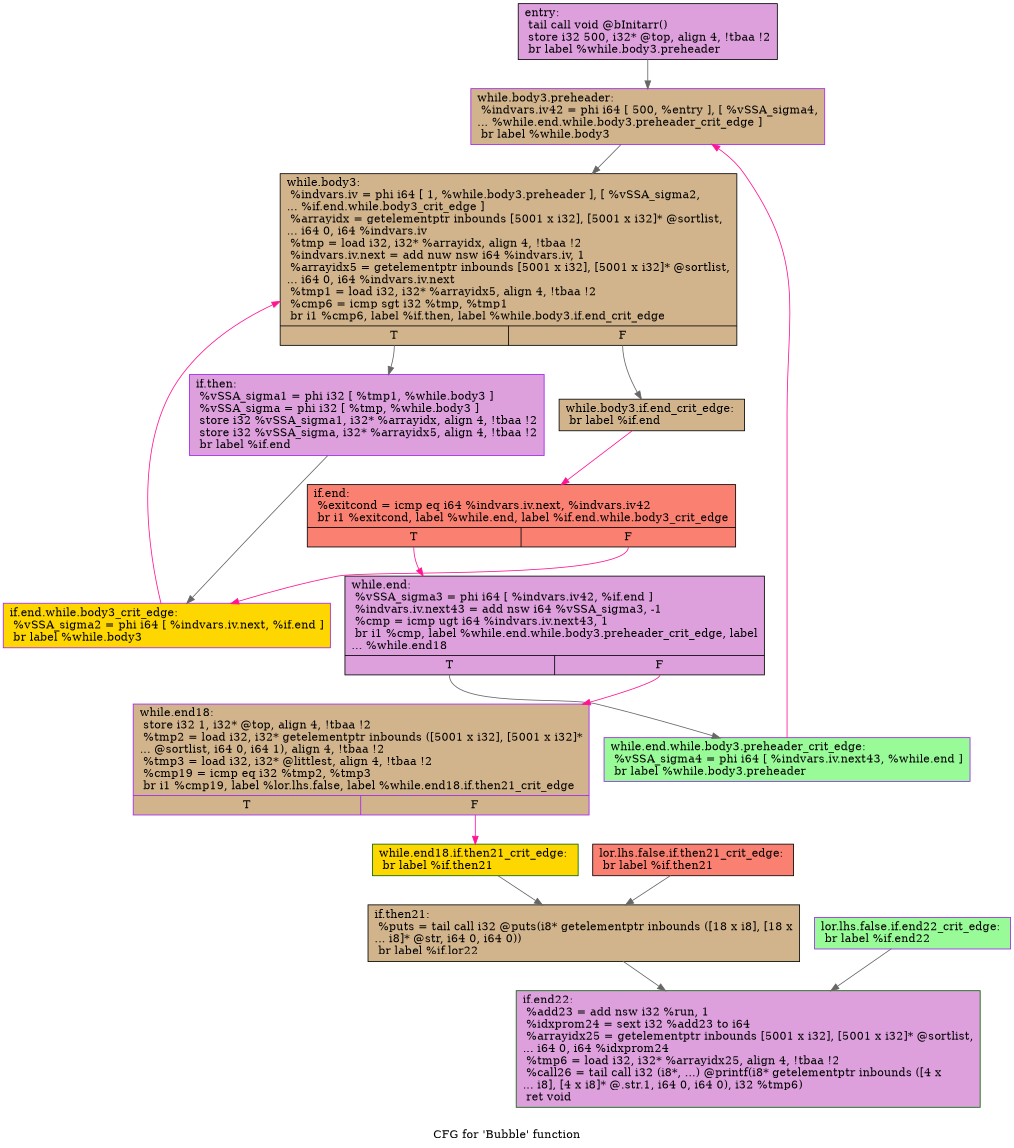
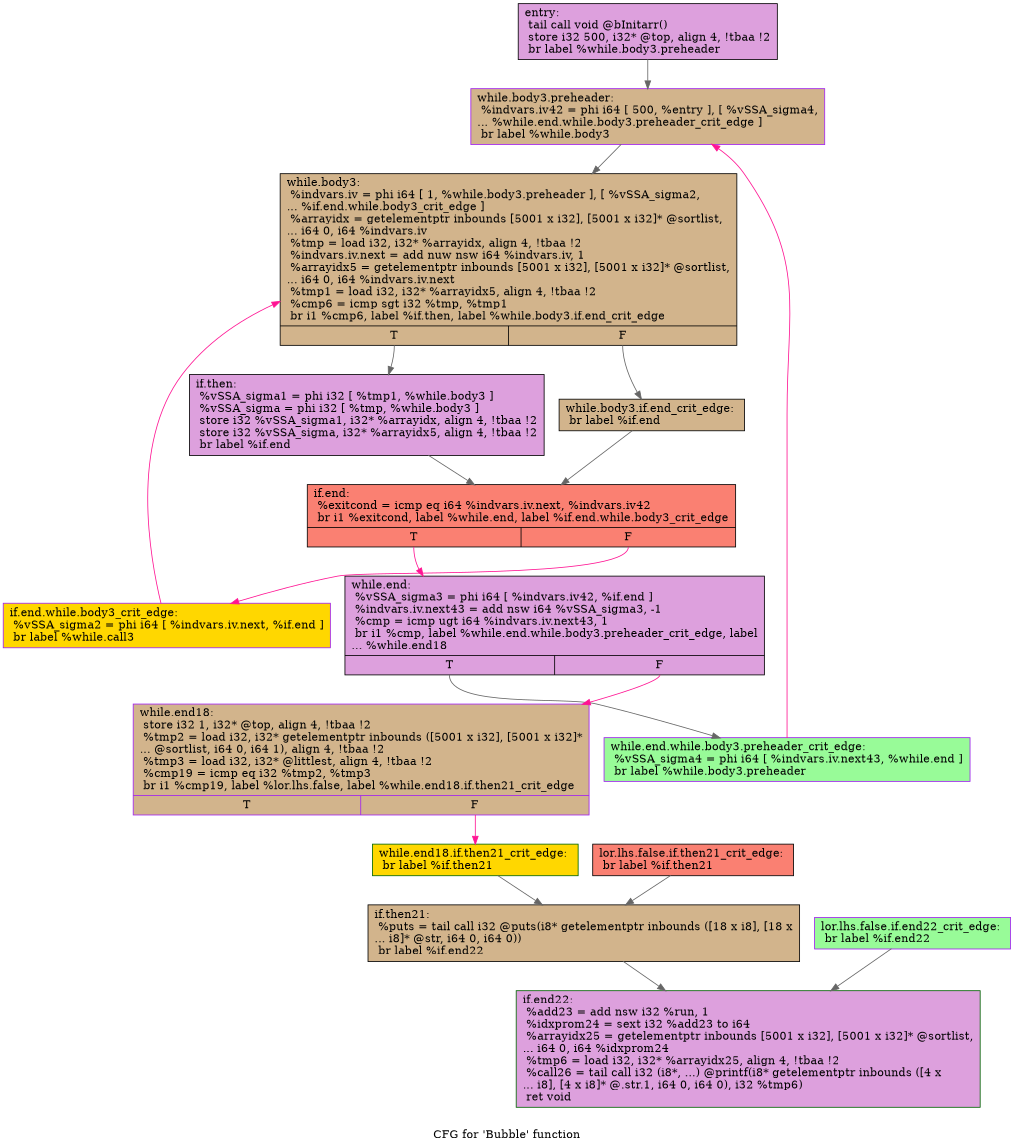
node "if.then:": color purple -> black
edge "while.body3.if.end_crit_edge:" -> "if.end:": color deeppink -> gray40
edge "if.then:" -> "if.end.while.body3_crit_edge:": now "if.then:" -> "if.end:"
node "if.end.while.body3_crit_edge:": text "br label %while.body3" -> "br label %while.call3"
node "if.then21:": text "br label %if.lor22" -> "br label %if.end22"
